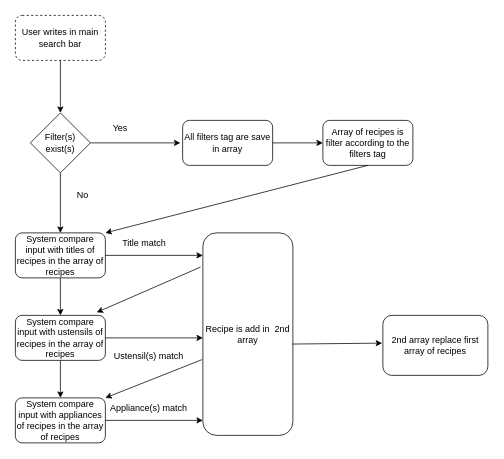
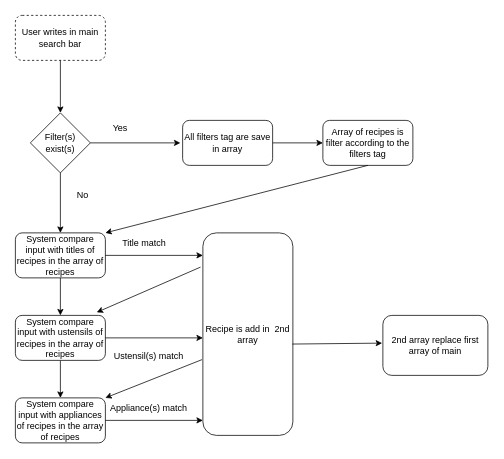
node "2nd array replace first array of recipes": label "2nd array replace first array of recipes" -> "2nd array replace first array of main"
